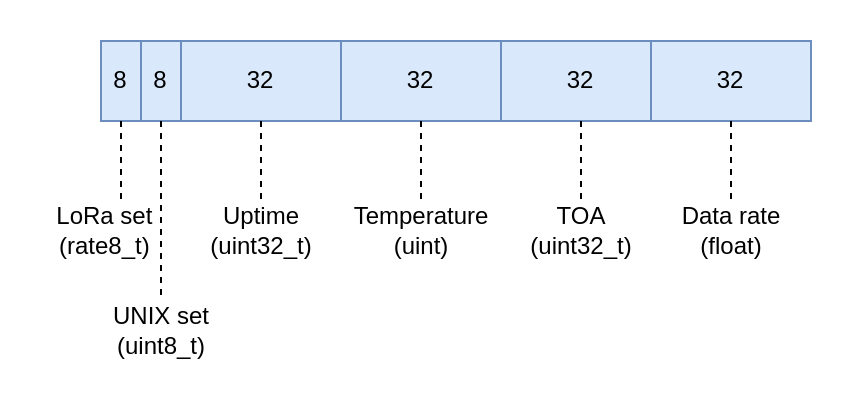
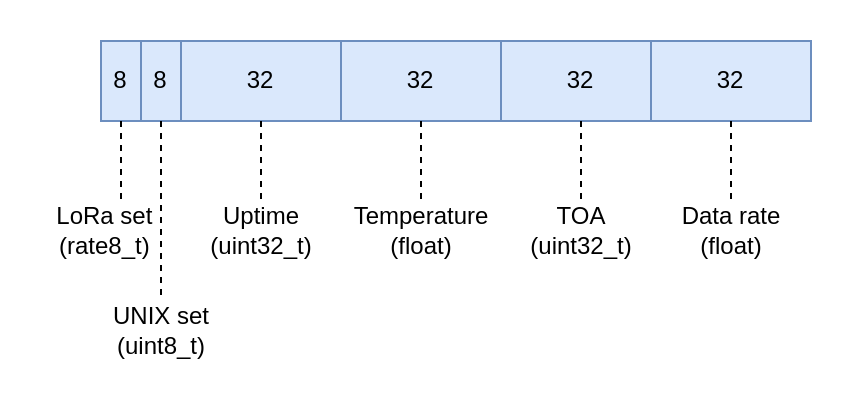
node "Temperature (uint)": label "Temperature (uint)" -> "Temperature (float)"
